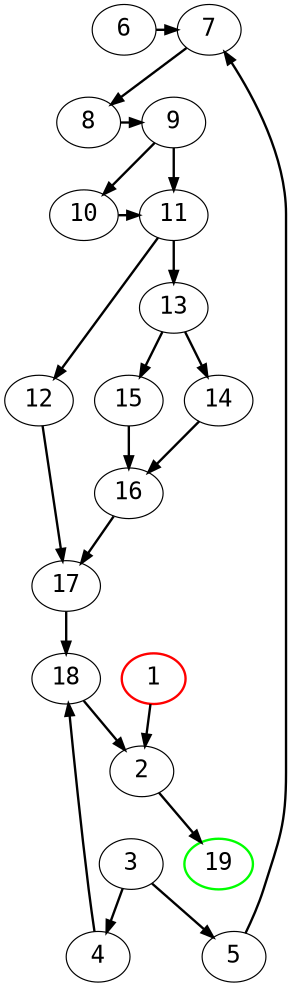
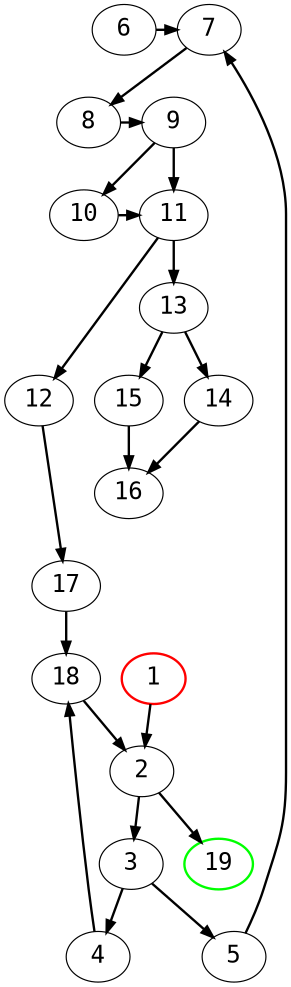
edge "16" -> "17": removed
edge "2" -> "3": added
